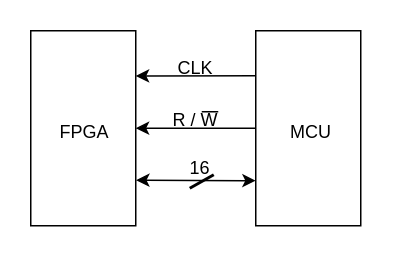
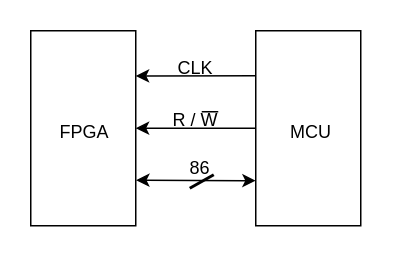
node "16": label "16" -> "86"
